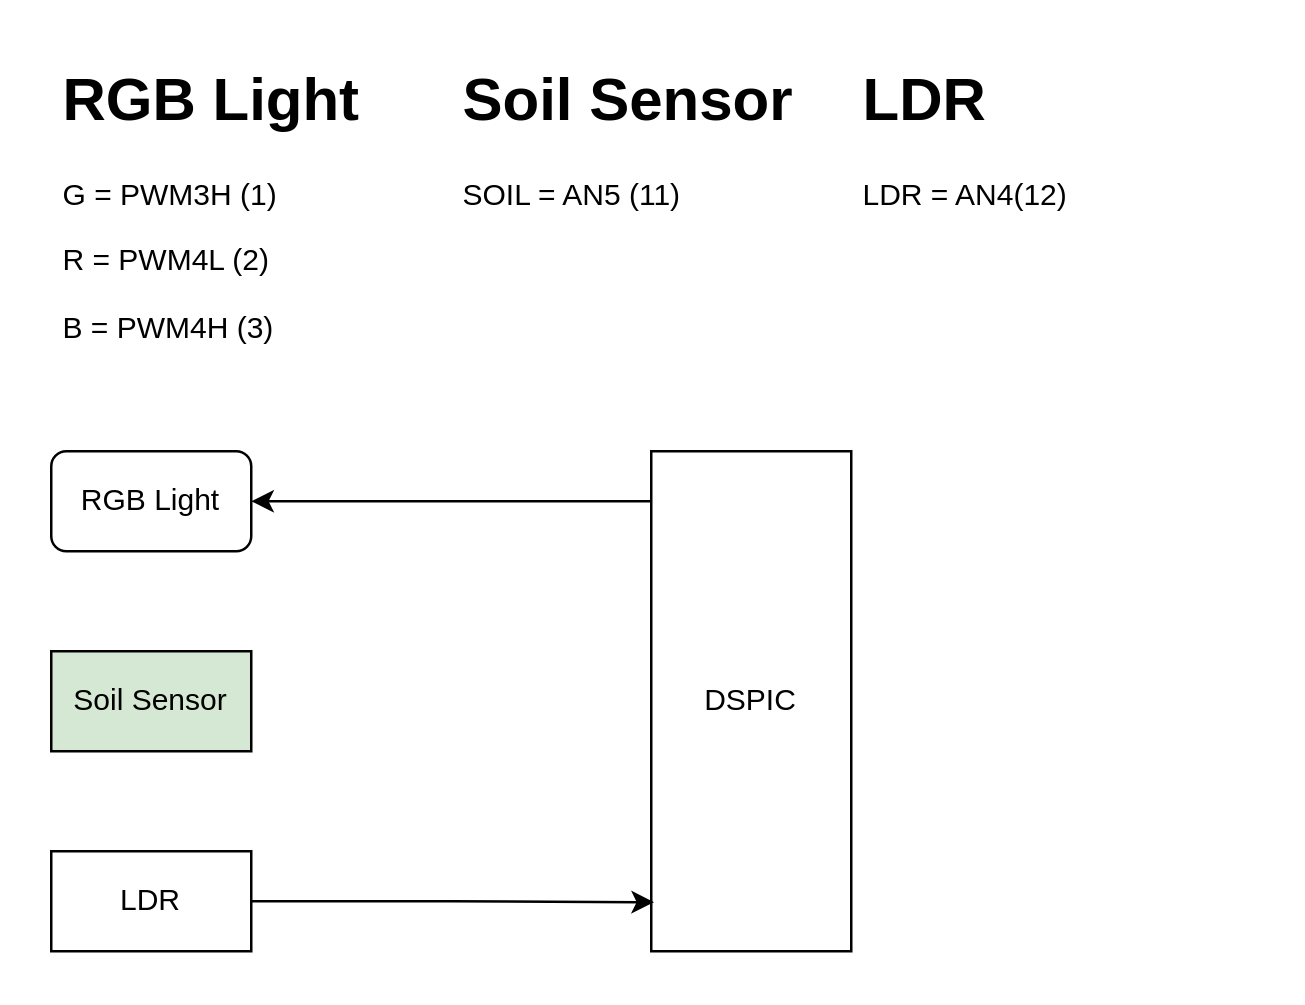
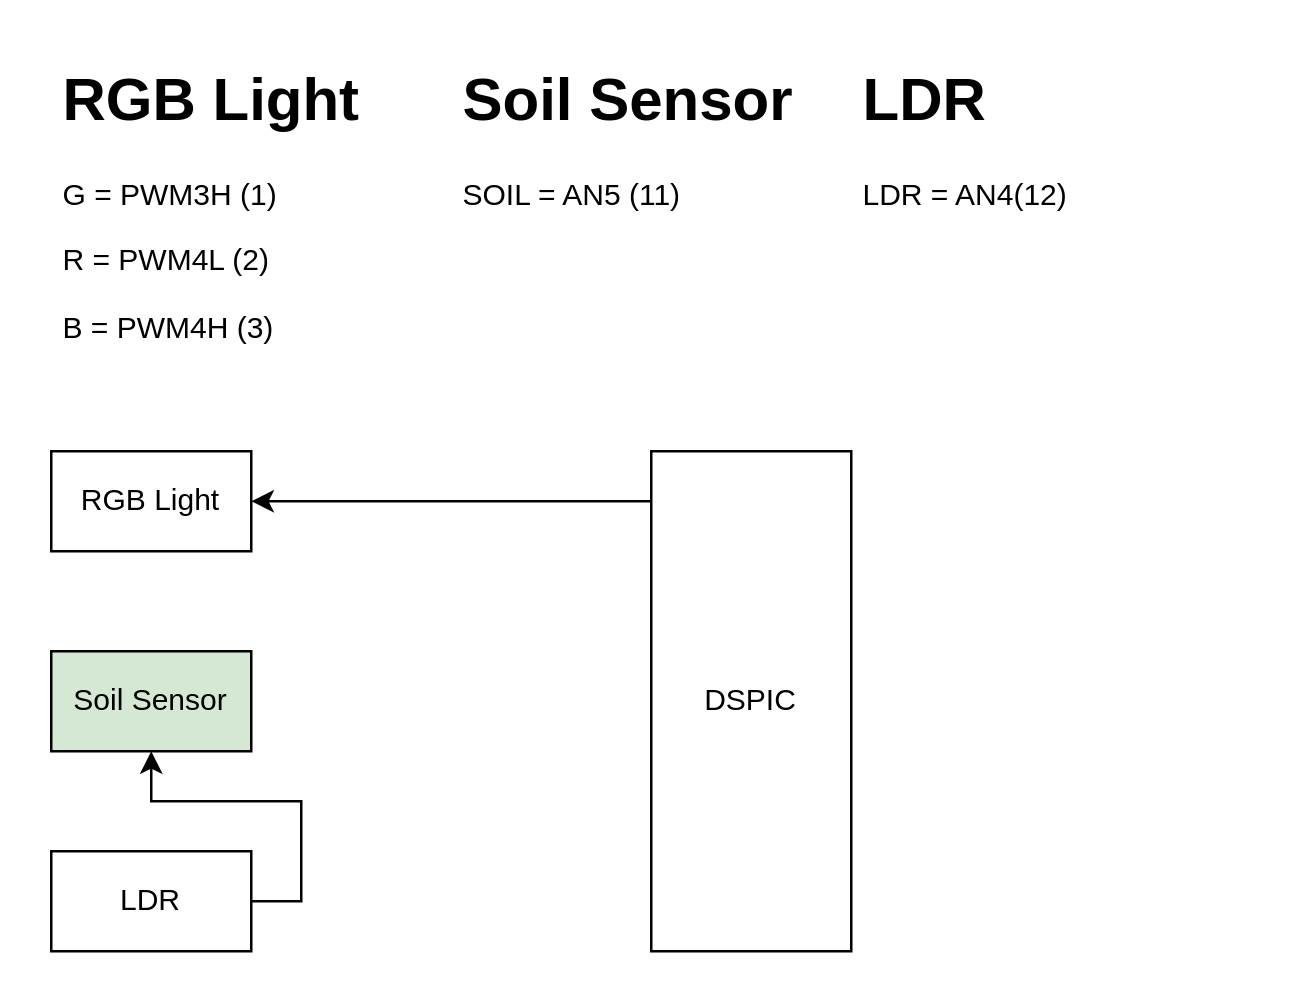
node "RGB Light": shape rounded rectangle -> rectangle
edge "LDR" -> "DSPIC": now "LDR" -> "Soil Sensor"
